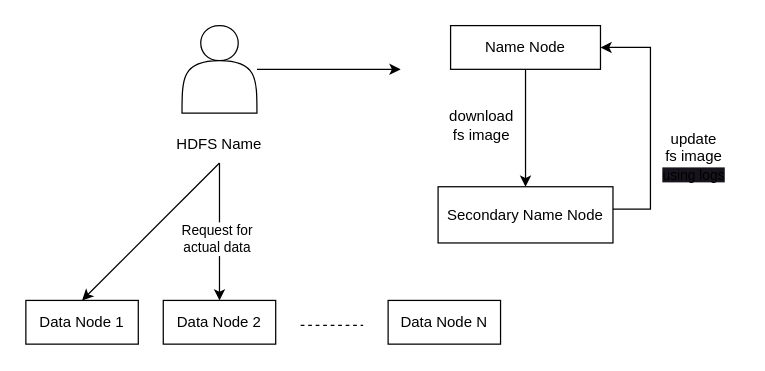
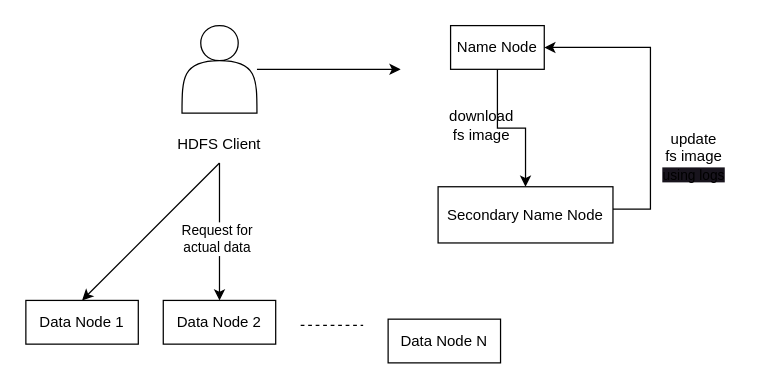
node "Name Node": size 150x44 -> 94x44
node "HDFS Name": label "HDFS Name" -> "HDFS Client"
node "Data Node N": moved (444, 323) -> (444, 341)
